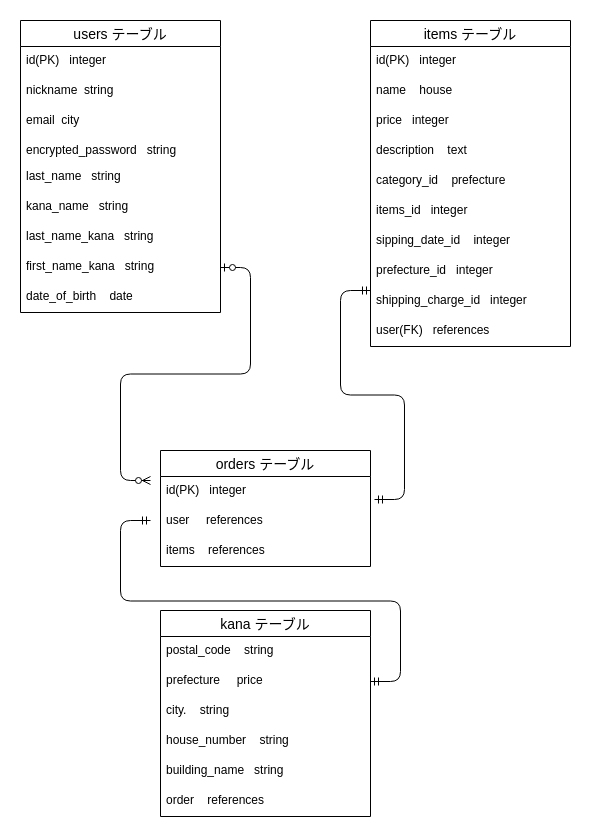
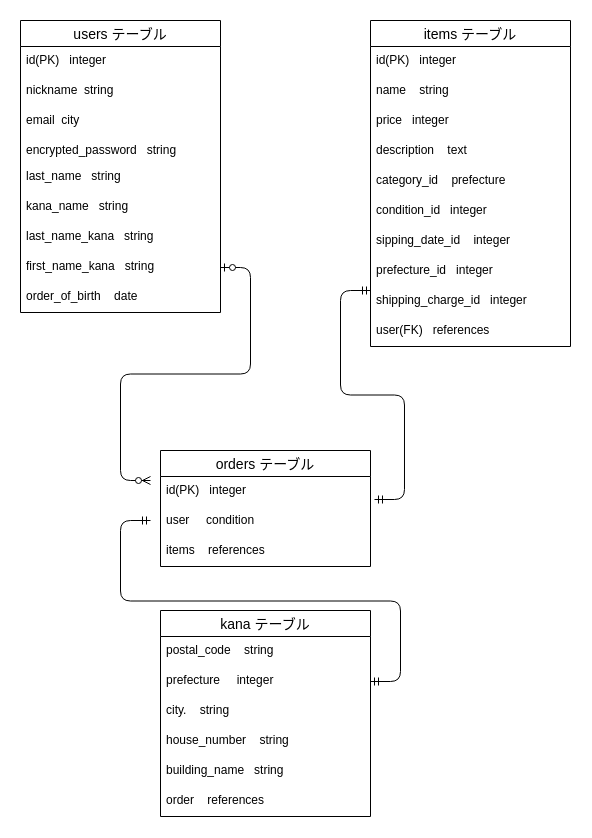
node "name house": label "name house" -> "name string"
node "items_id integer": label "items_id integer" -> "condition_id integer"
node "date_of_birth date": label "date_of_birth date" -> "order_of_birth date"
node "user references": label "user references" -> "user condition"
node "prefecture price": label "prefecture price" -> "prefecture integer"
